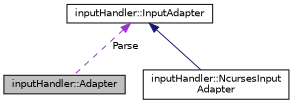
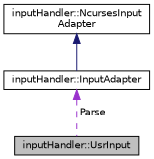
edge "inputHandler::NcursesInput Adapter" -> "inputHandler::InputAdapter": reversed
node "inputHandler::Adapter": label "inputHandler::Adapter" -> "inputHandler::UsrInput"
